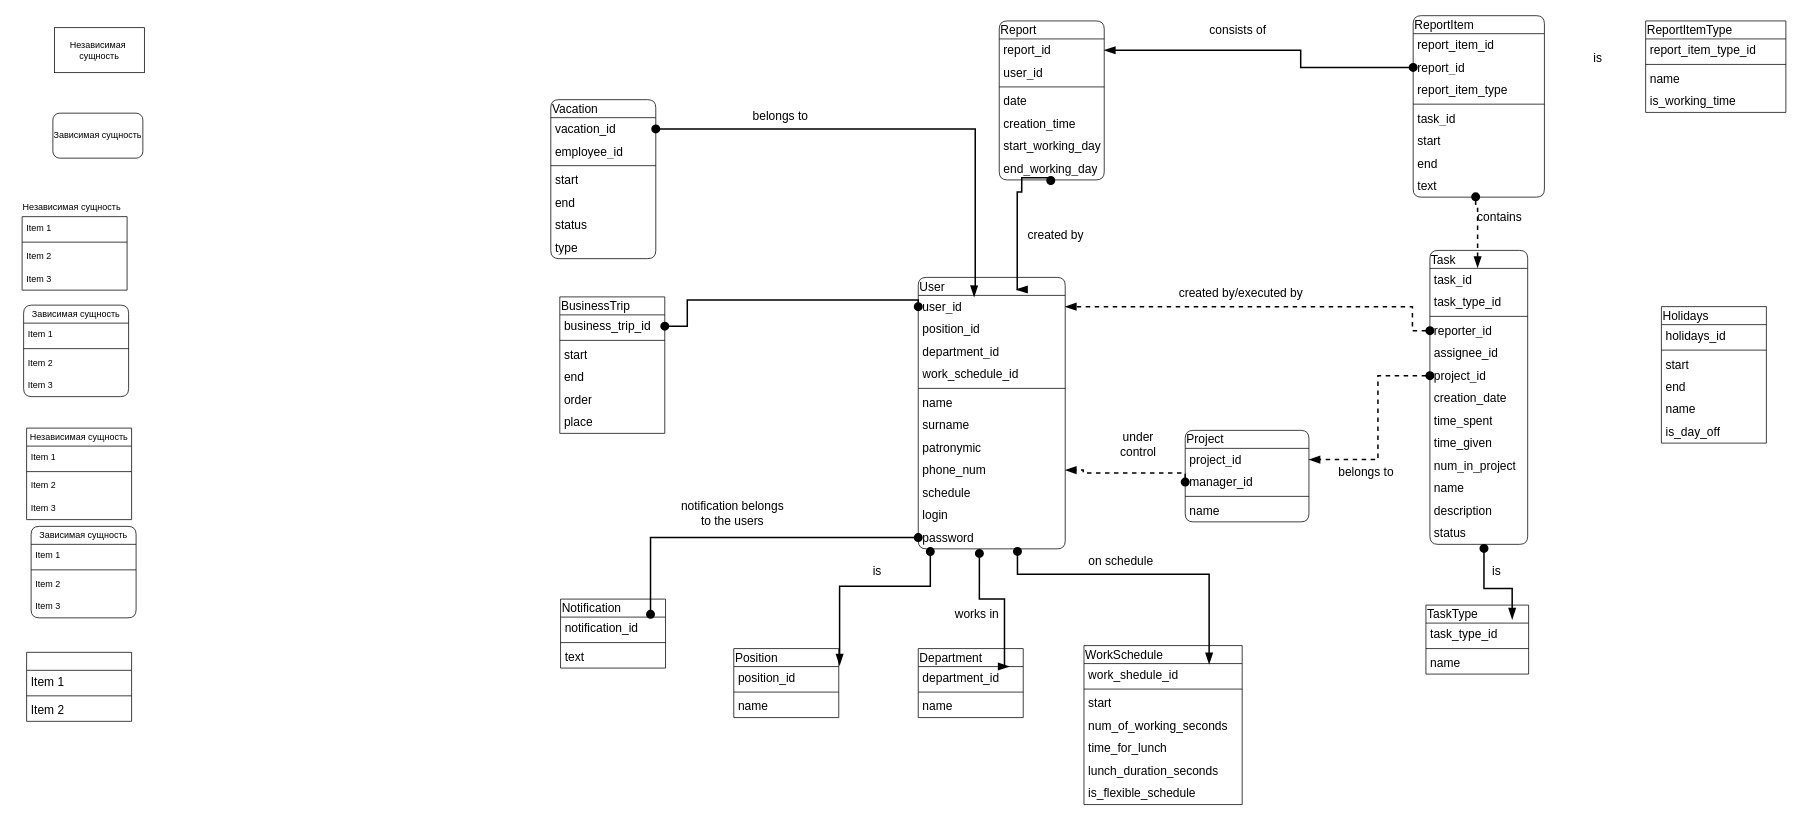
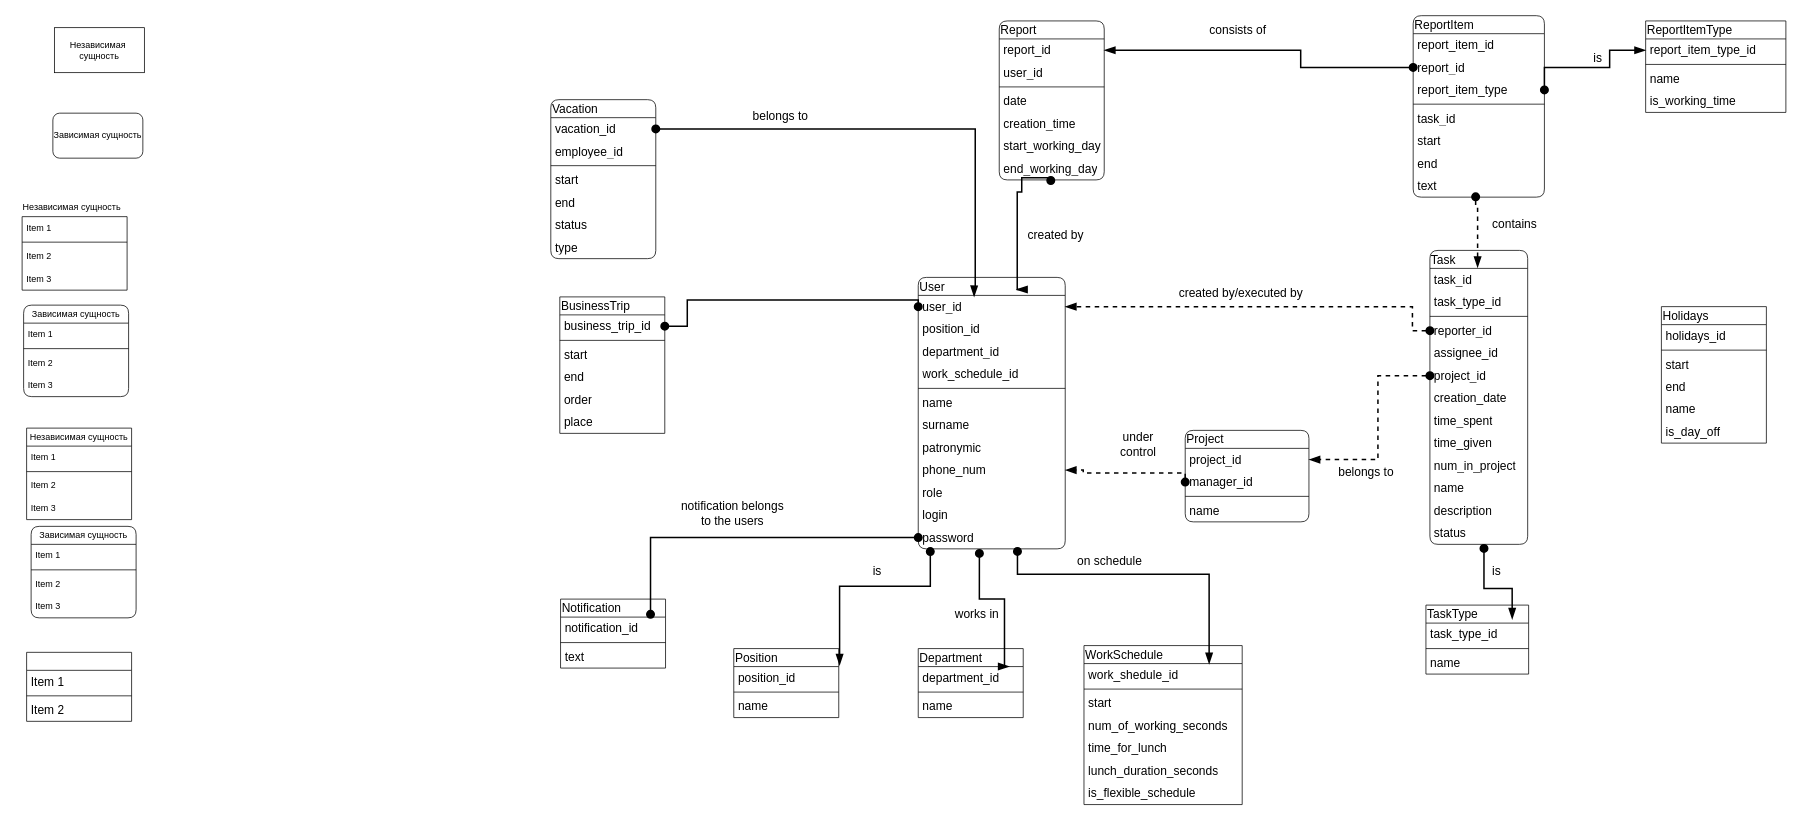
edge "report_item_type_id" -- "report_item_type": added
node "contains": moved (1500, 216) -> (1515, 224)
node "schedule": label "schedule" -> "role"
node "on schedule": moved (1121, 560) -> (1110, 560)
